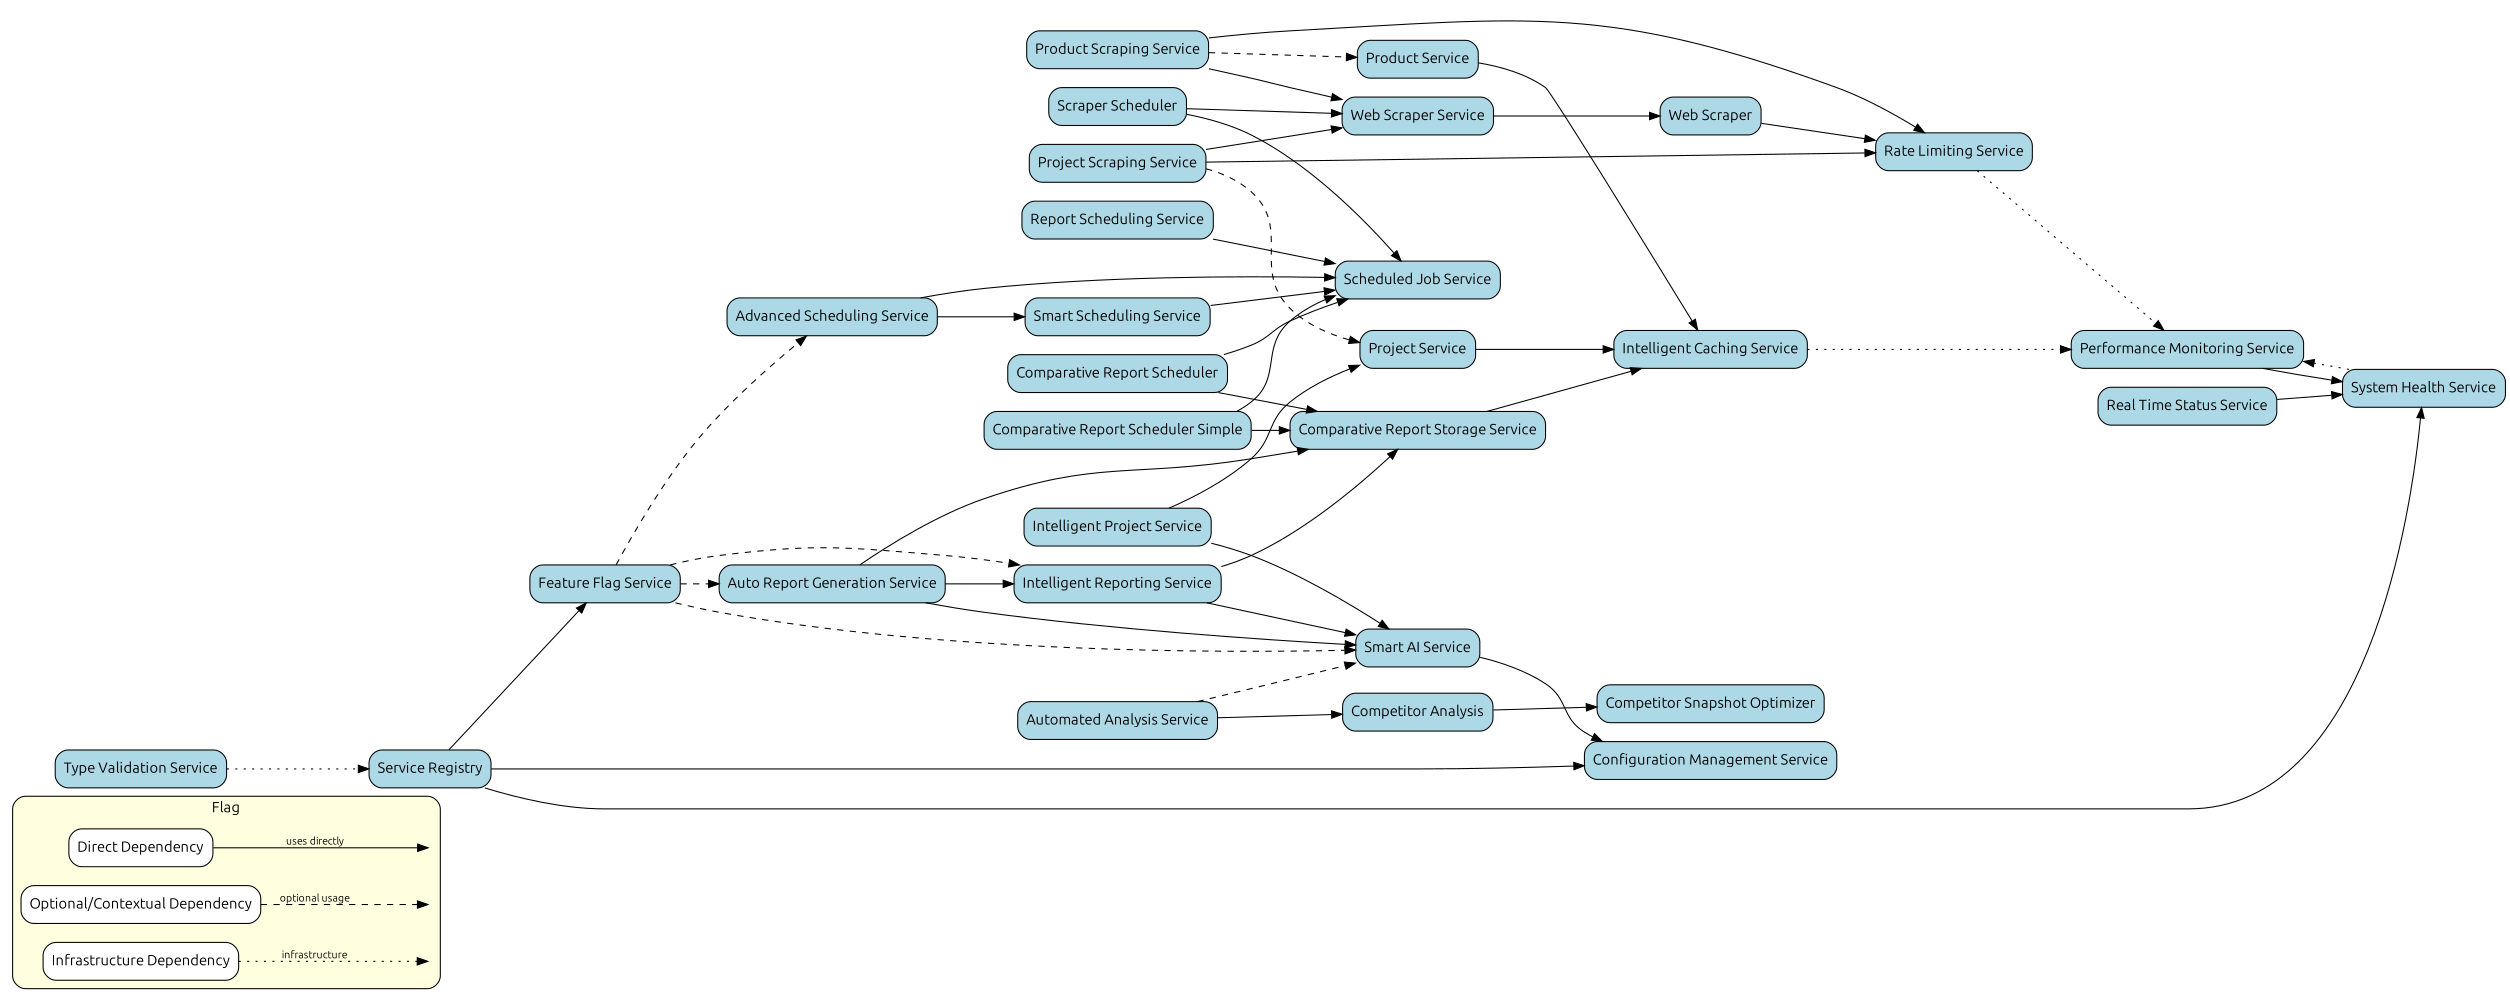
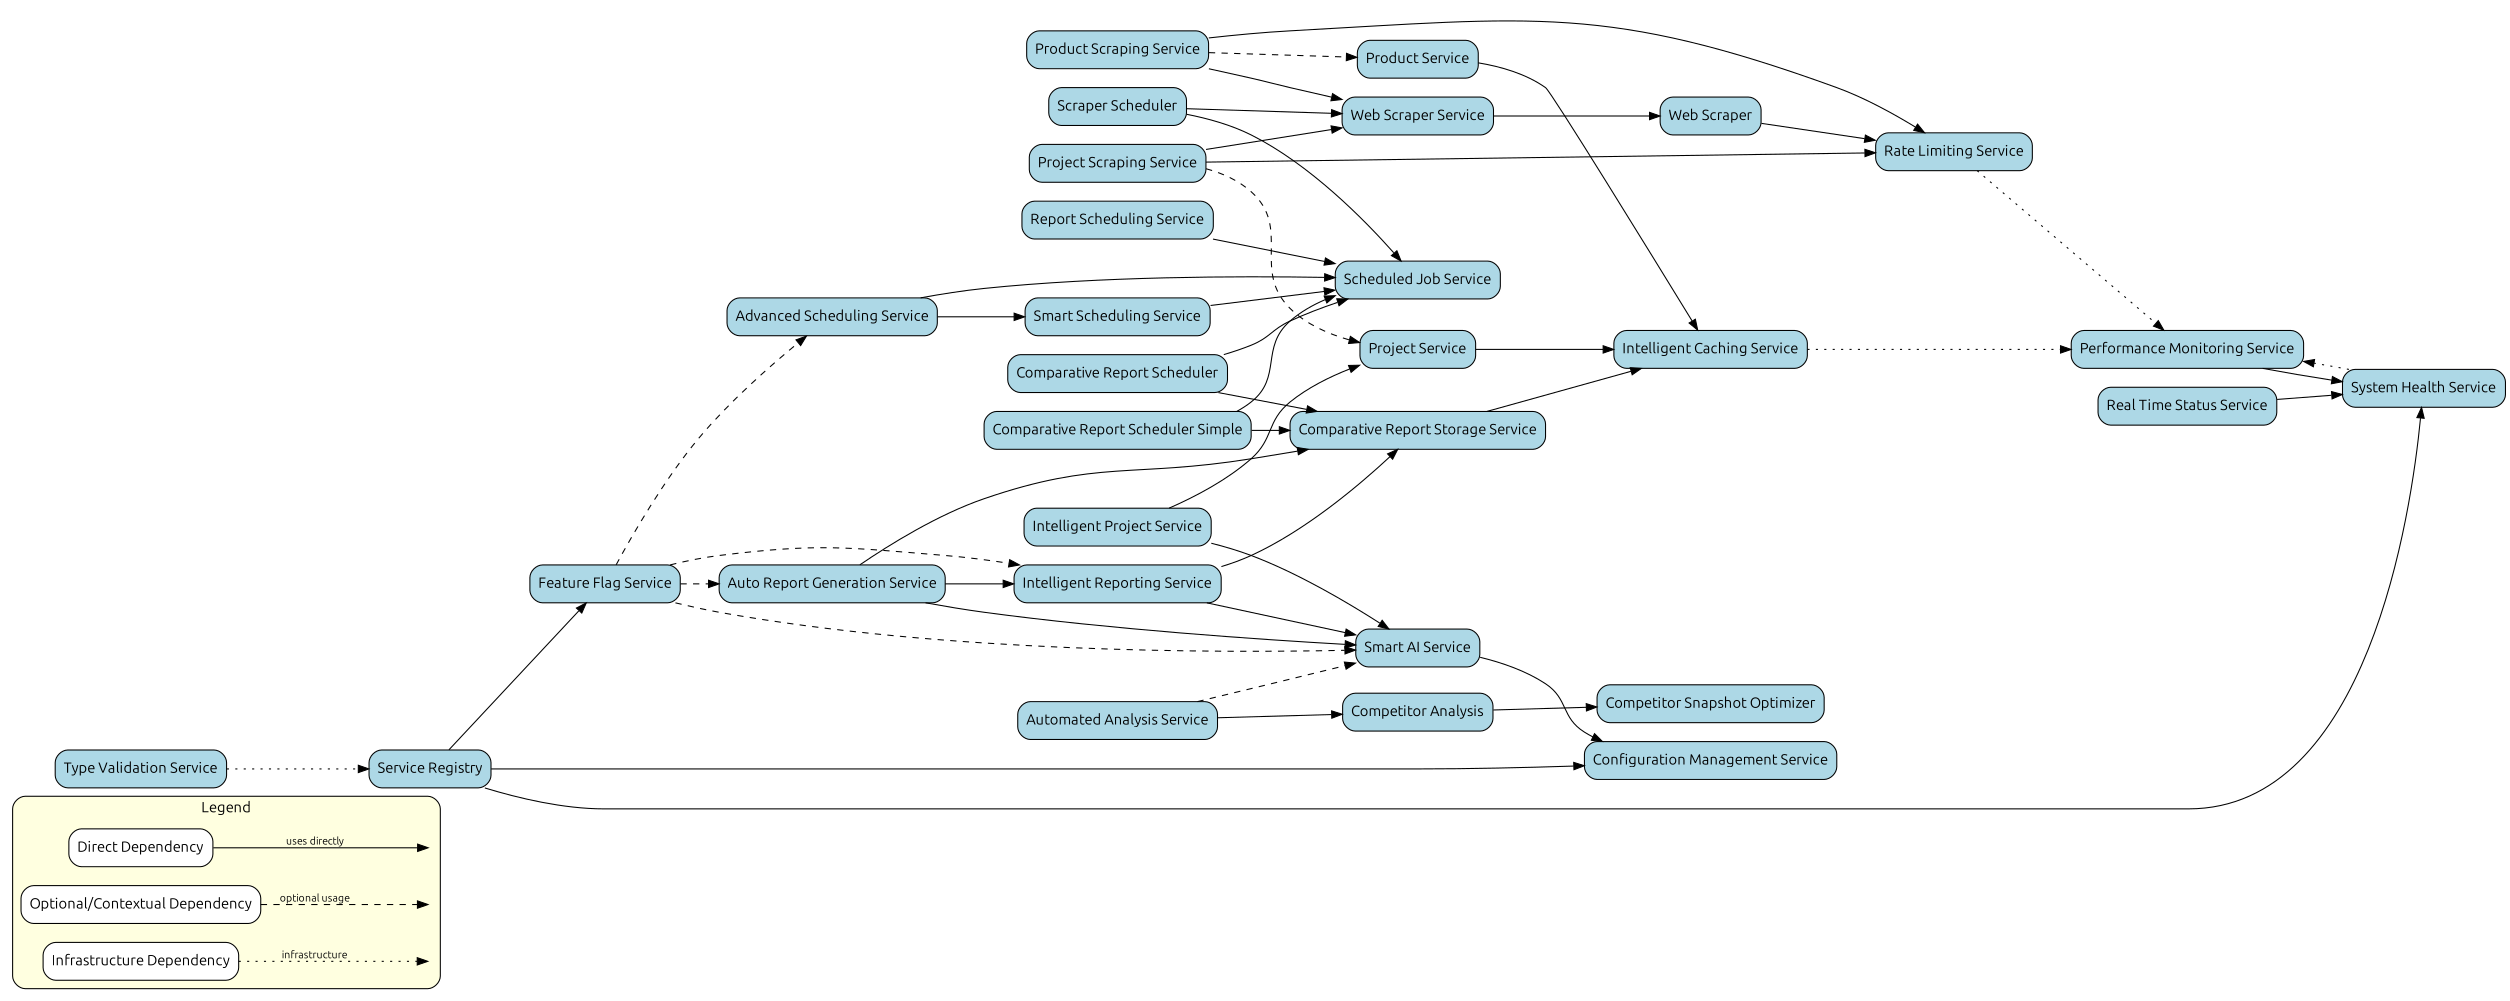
cluster "Flag": label "Flag" -> "Legend"
